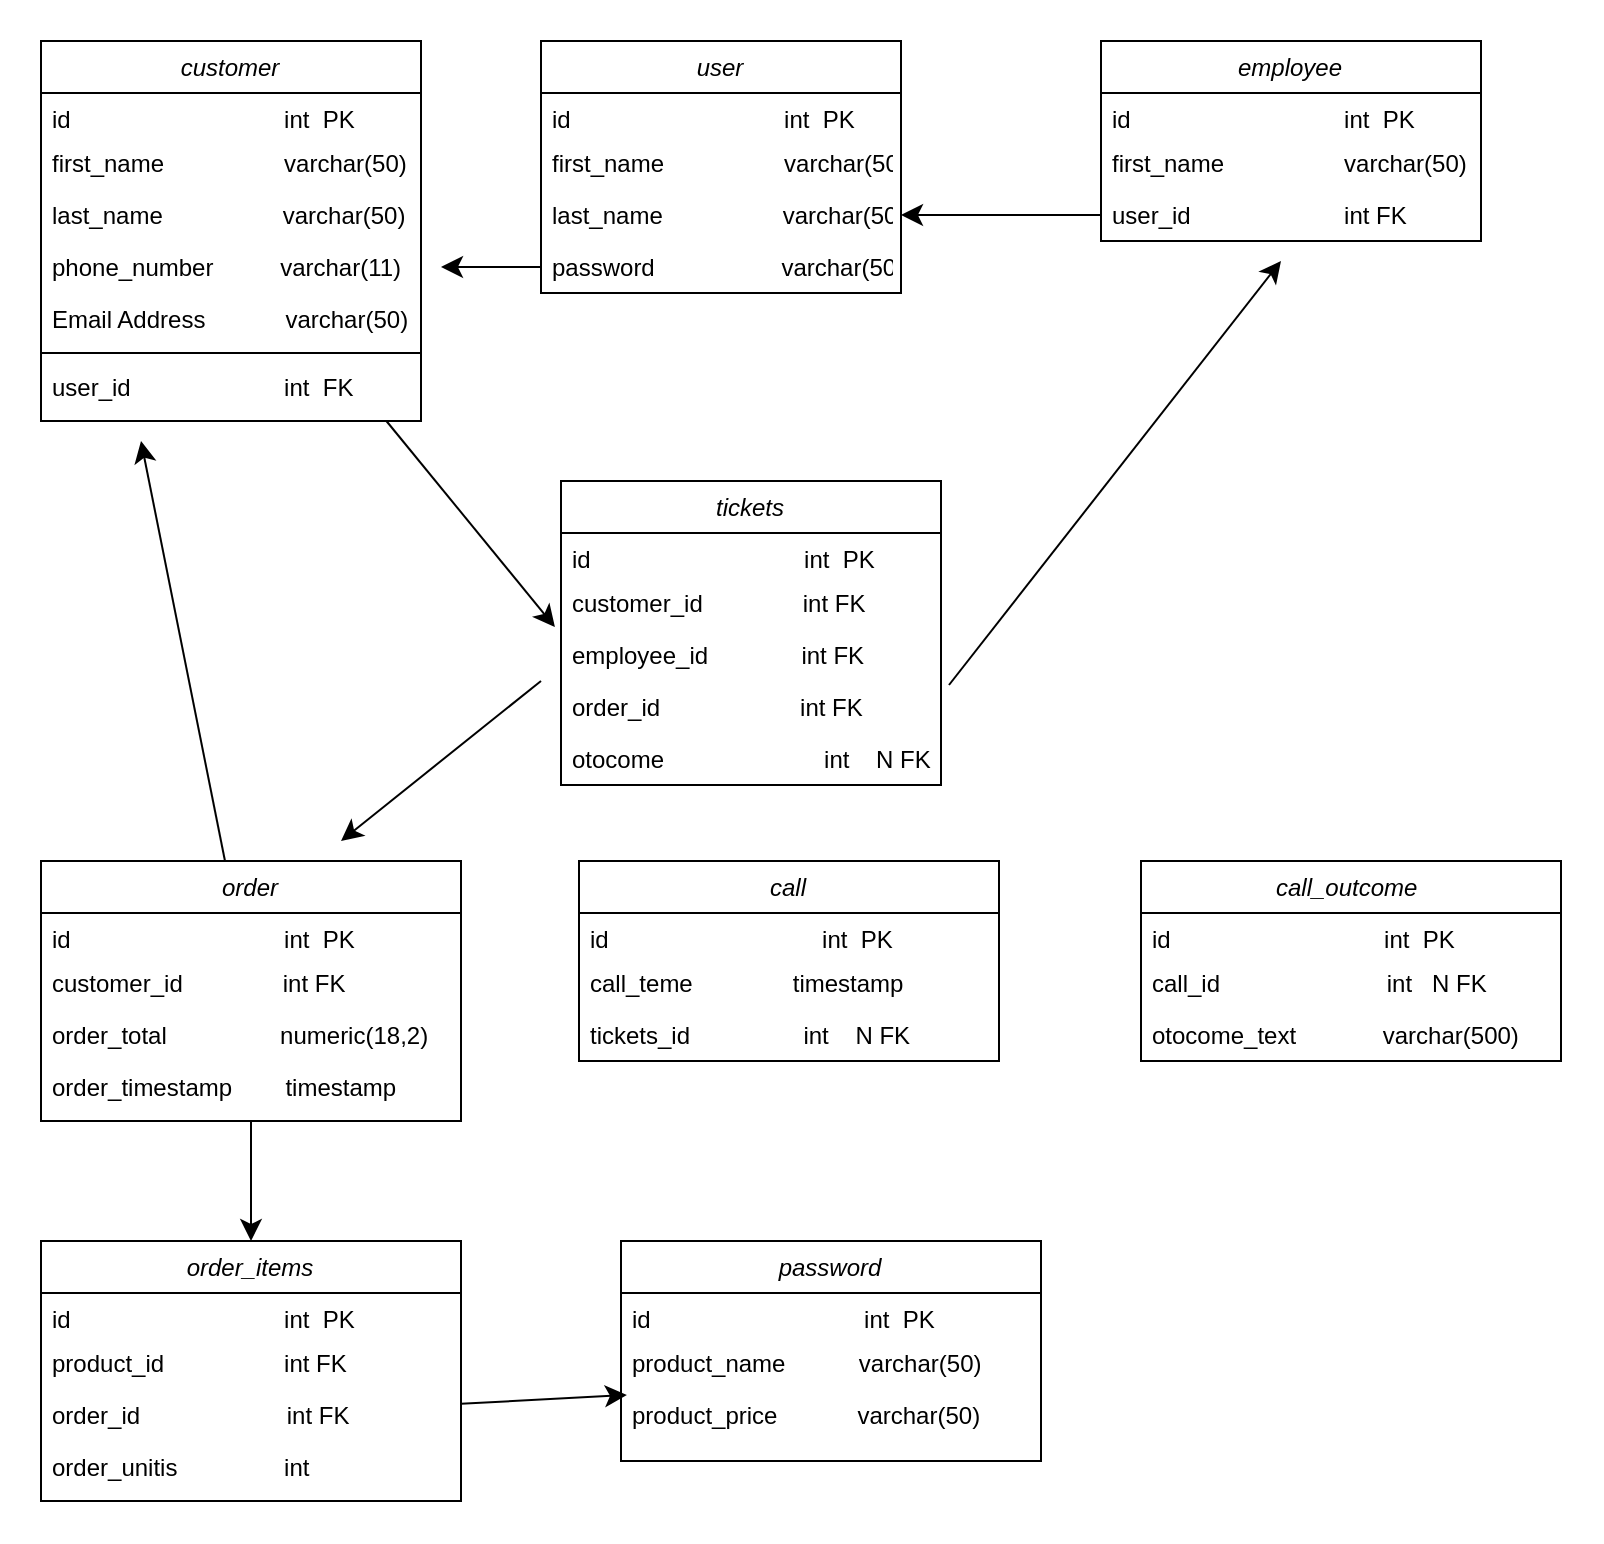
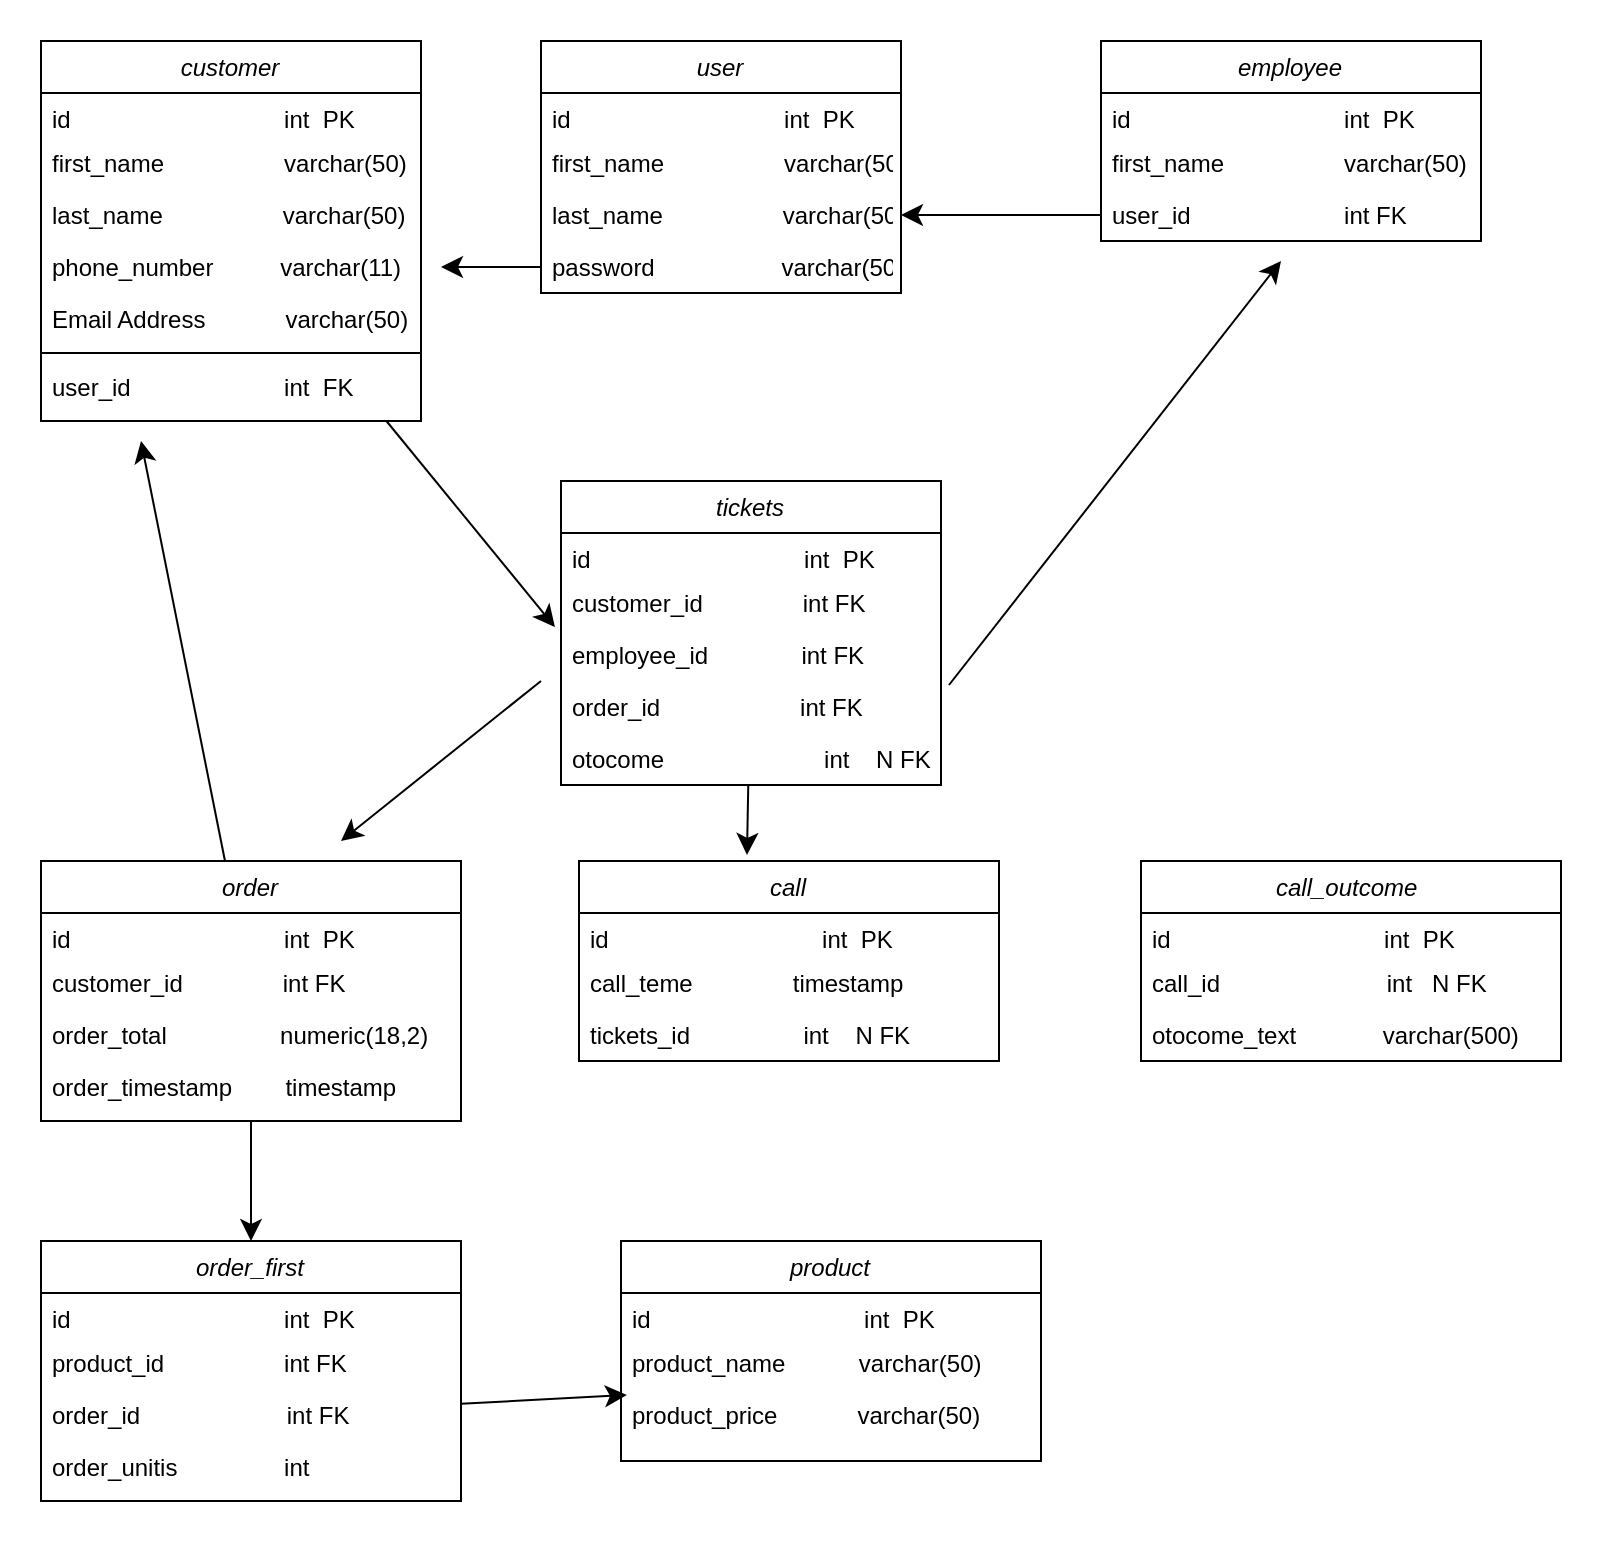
edge "tickets" -> "call": added
node "order_items": label "order_items" -> "order_first"
node "password": label "password" -> "product"
